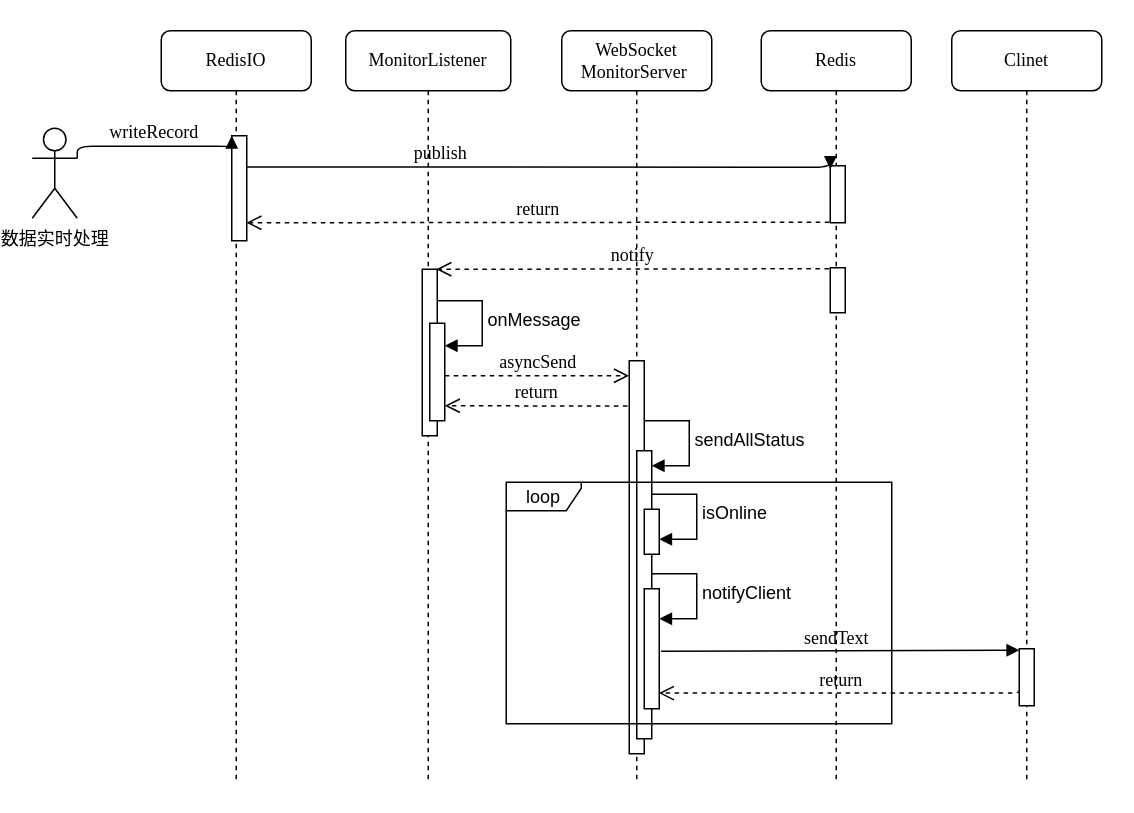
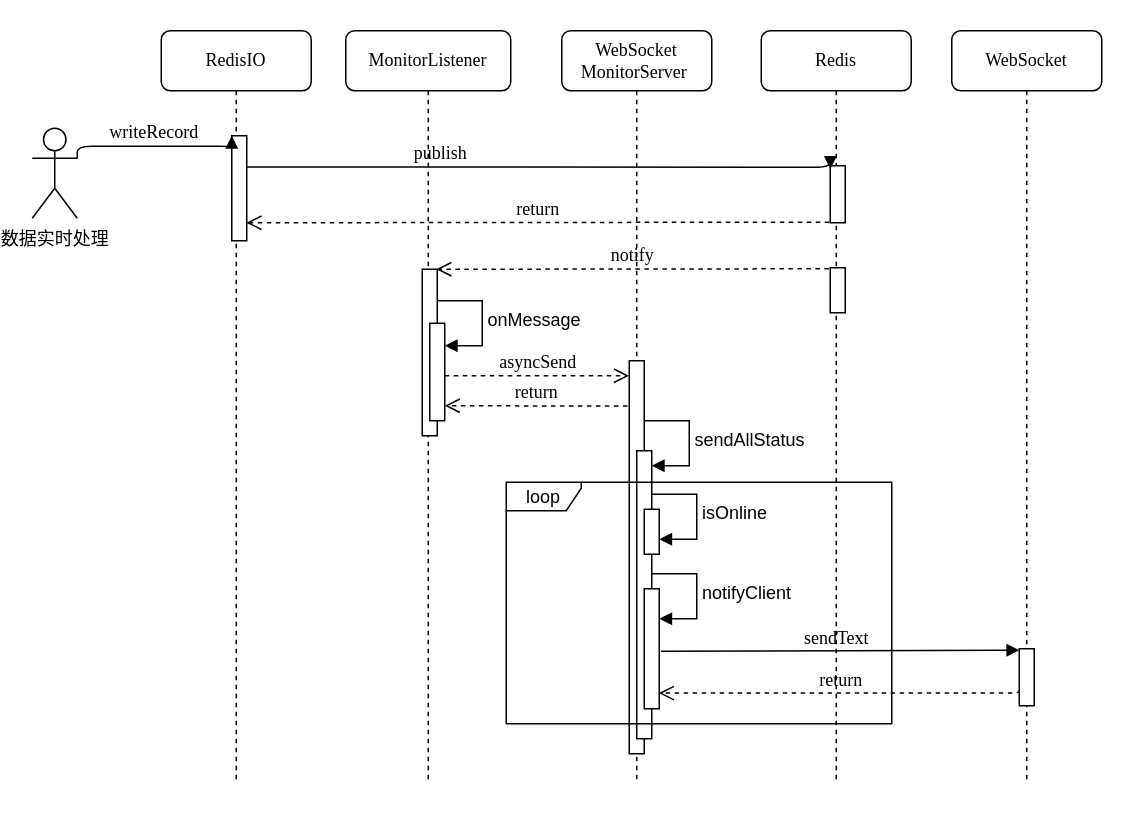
node "Clinet": label "Clinet" -> "WebSocket"
